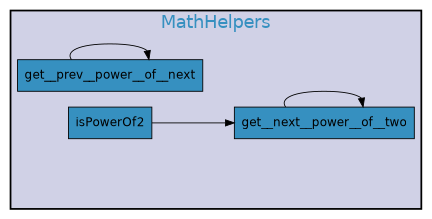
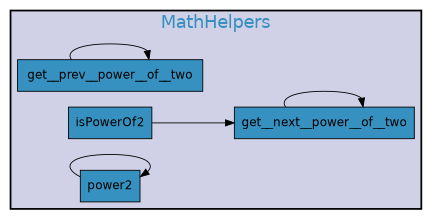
node "get__prev__power__of__next": label "get__prev__power__of__next" -> "get__prev__power__of__two"
node "power2": added
